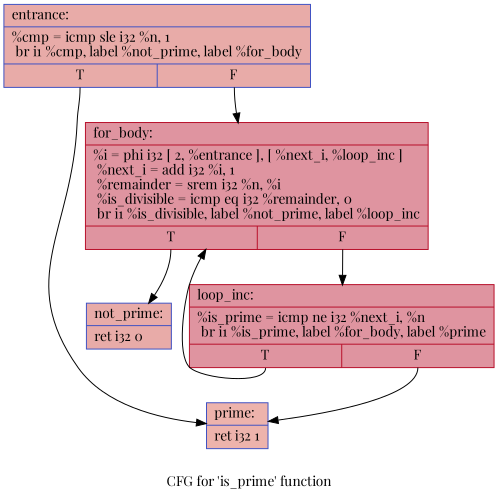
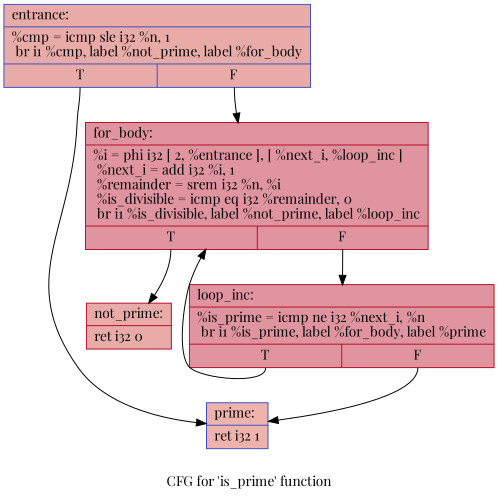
node "not_prime:": color #3d50c3ff -> #b70d28ff
